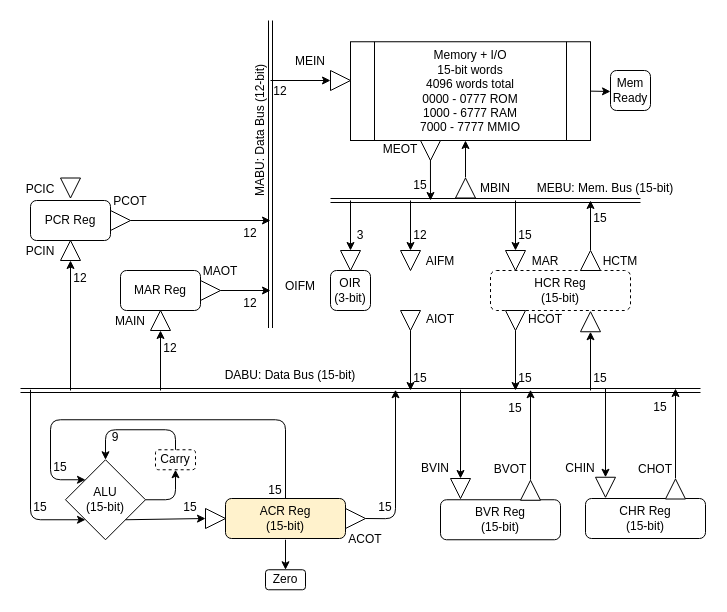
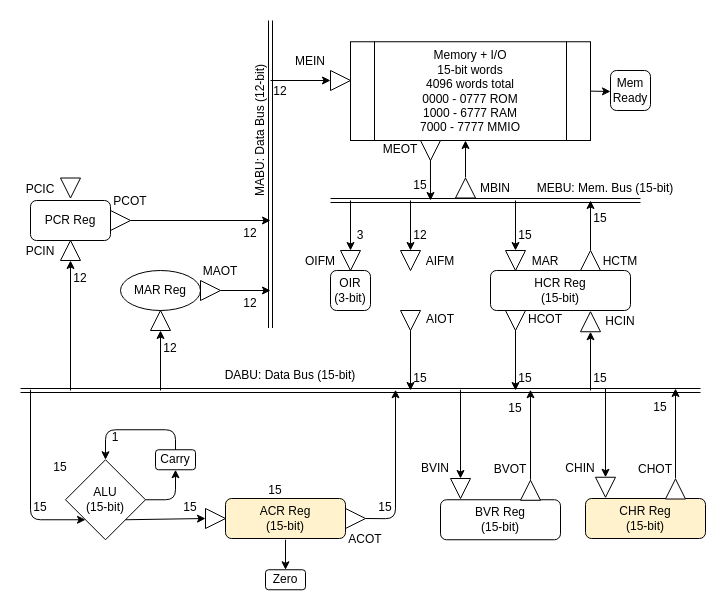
node "OIFM": moved (301, 287) -> (321, 262)
node "MAR Reg": shape rounded rectangle -> ellipse
node "HCR Reg (15-bit)": style dashed -> solid
node "MAIN": removed
node "HCIN": added
edge "ACR Reg (15-bit)" -> "ALU (15-bit)": removed
node "9": label "9" -> "1"
node "Carry": style dashed -> solid
node "CHR Reg (15-bit)": fillcolor #ffffff -> #fff2cc
